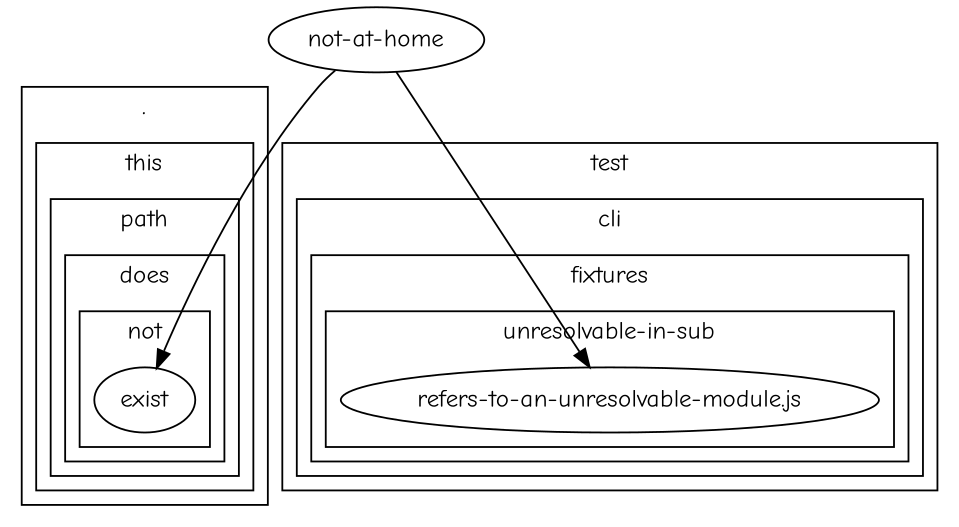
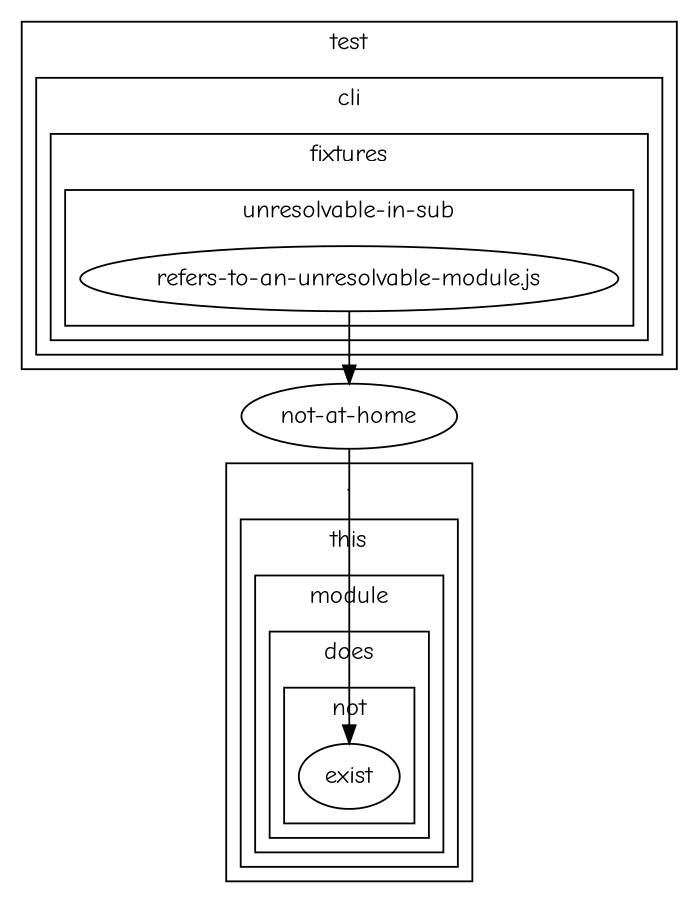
edge "not-at-home" -> "refers-to-an-unresolvable-module.js": reversed
cluster "path": label "path" -> "module"
